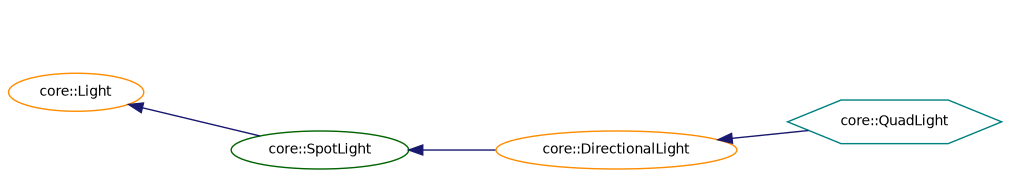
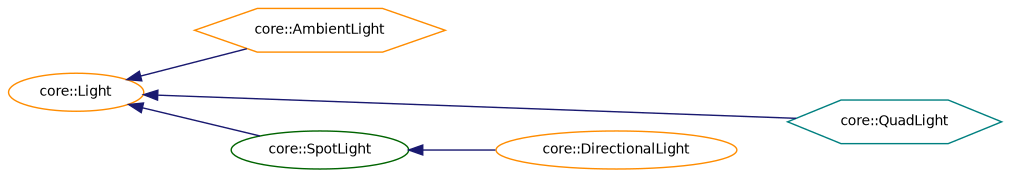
node "core::AmbientLight": added
edge "core::QuadLight" -> "core::DirectionalLight": now "core::QuadLight" -> "core::Light"
